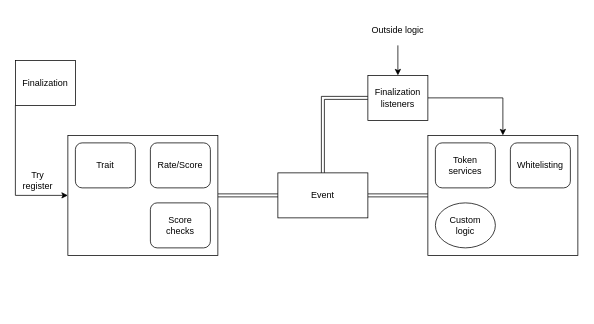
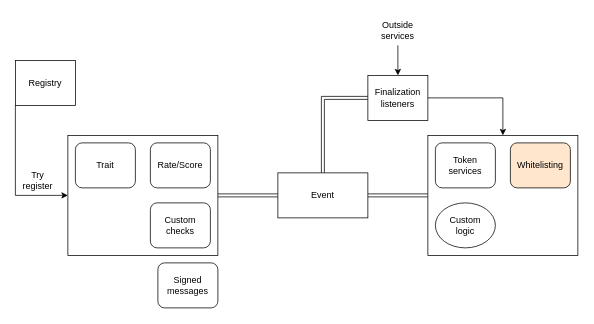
node "Outside logic": label "Outside logic" -> "Outside services"
node "Finalization": label "Finalization" -> "Registry"
node "Whitelisting": fillcolor #ffffff -> #ffe6cc
node "Score checks": label "Score checks" -> "Custom checks"
node "Signed messages": added
